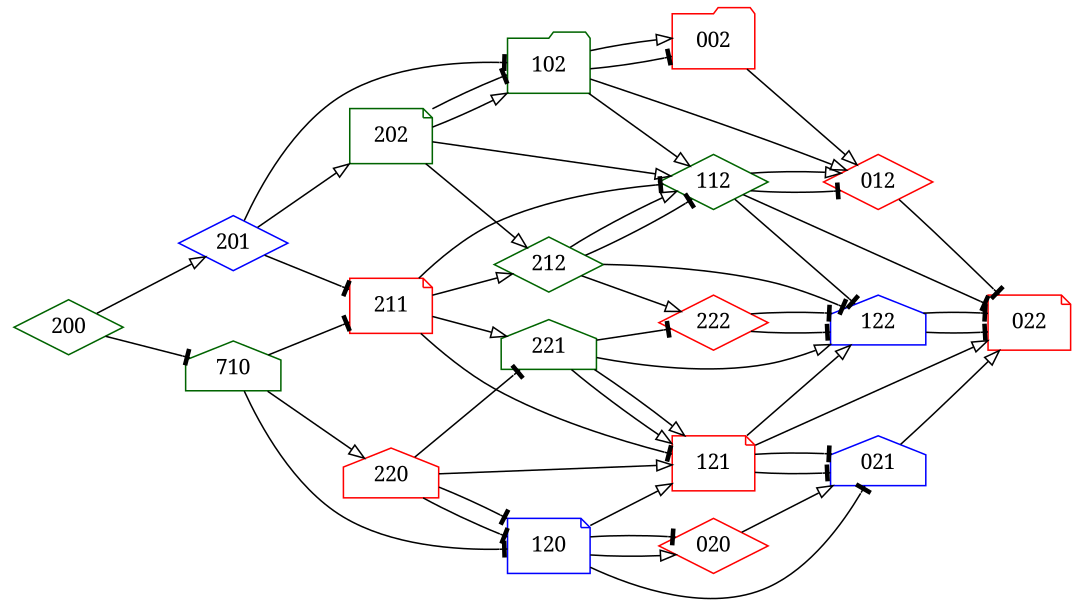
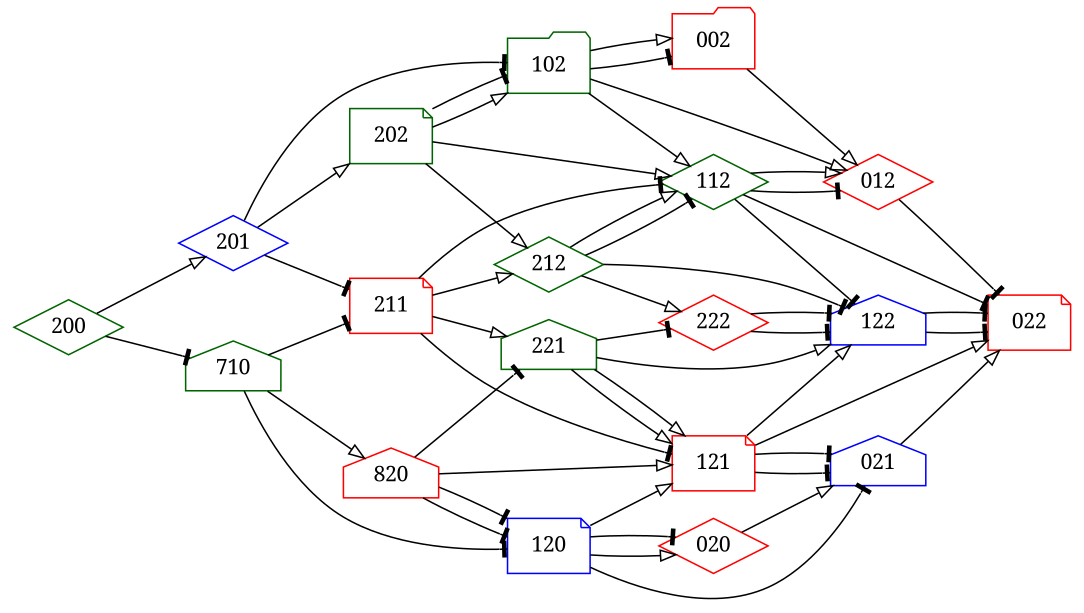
node "220": label "220" -> "820"
